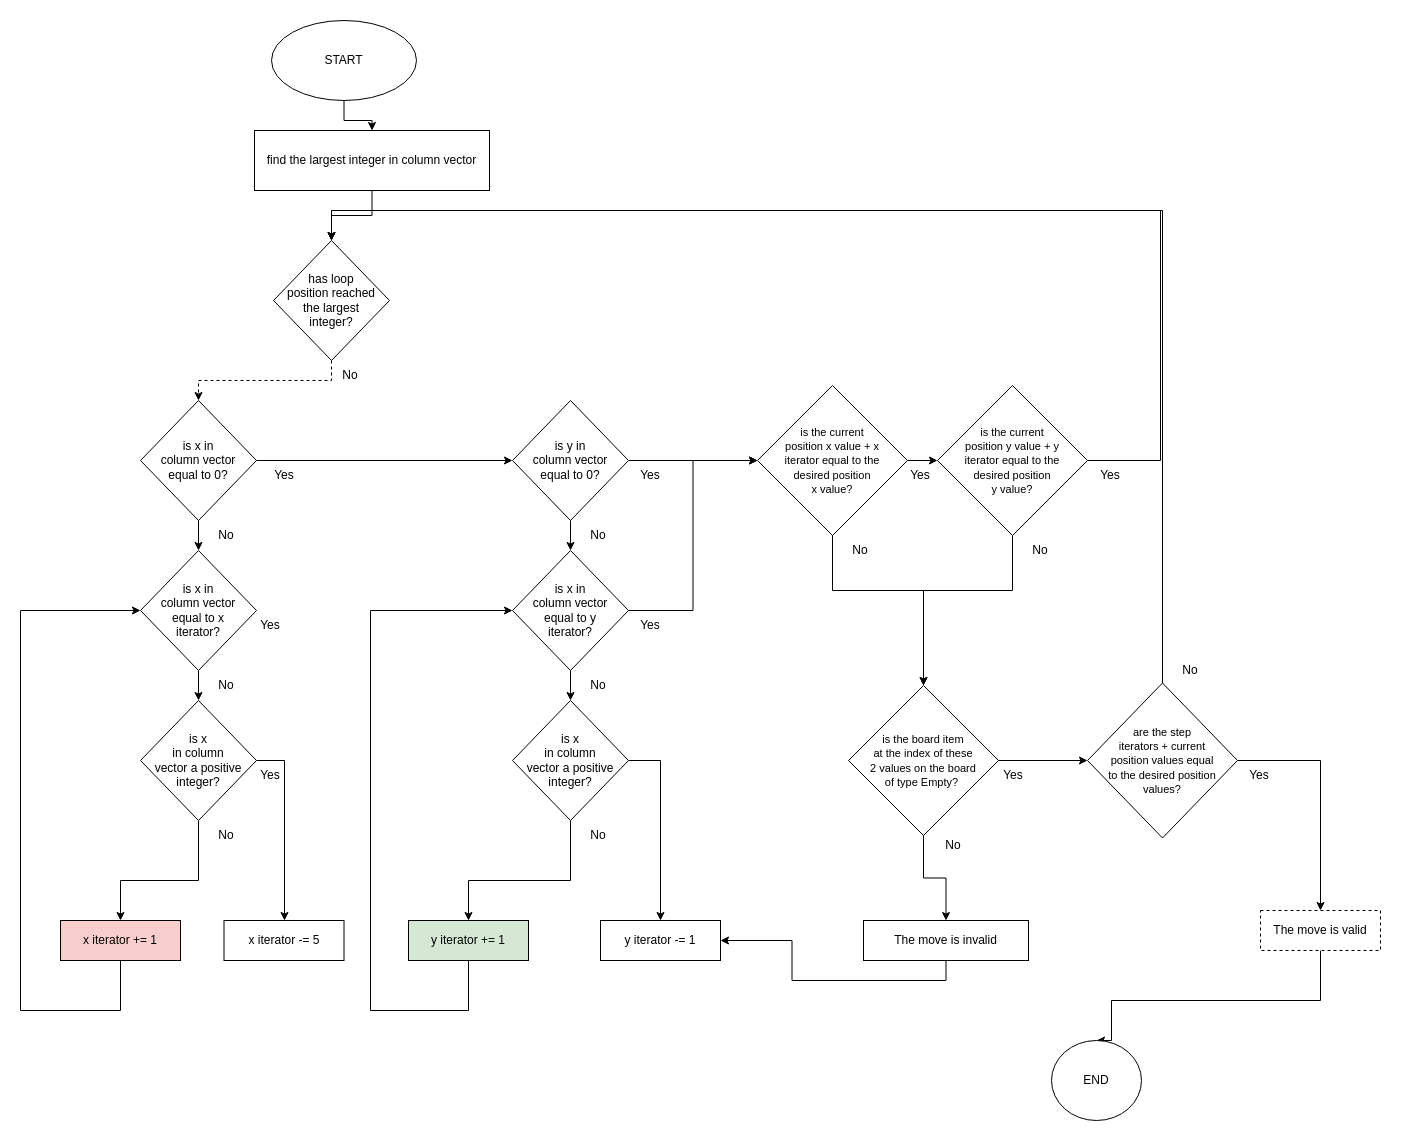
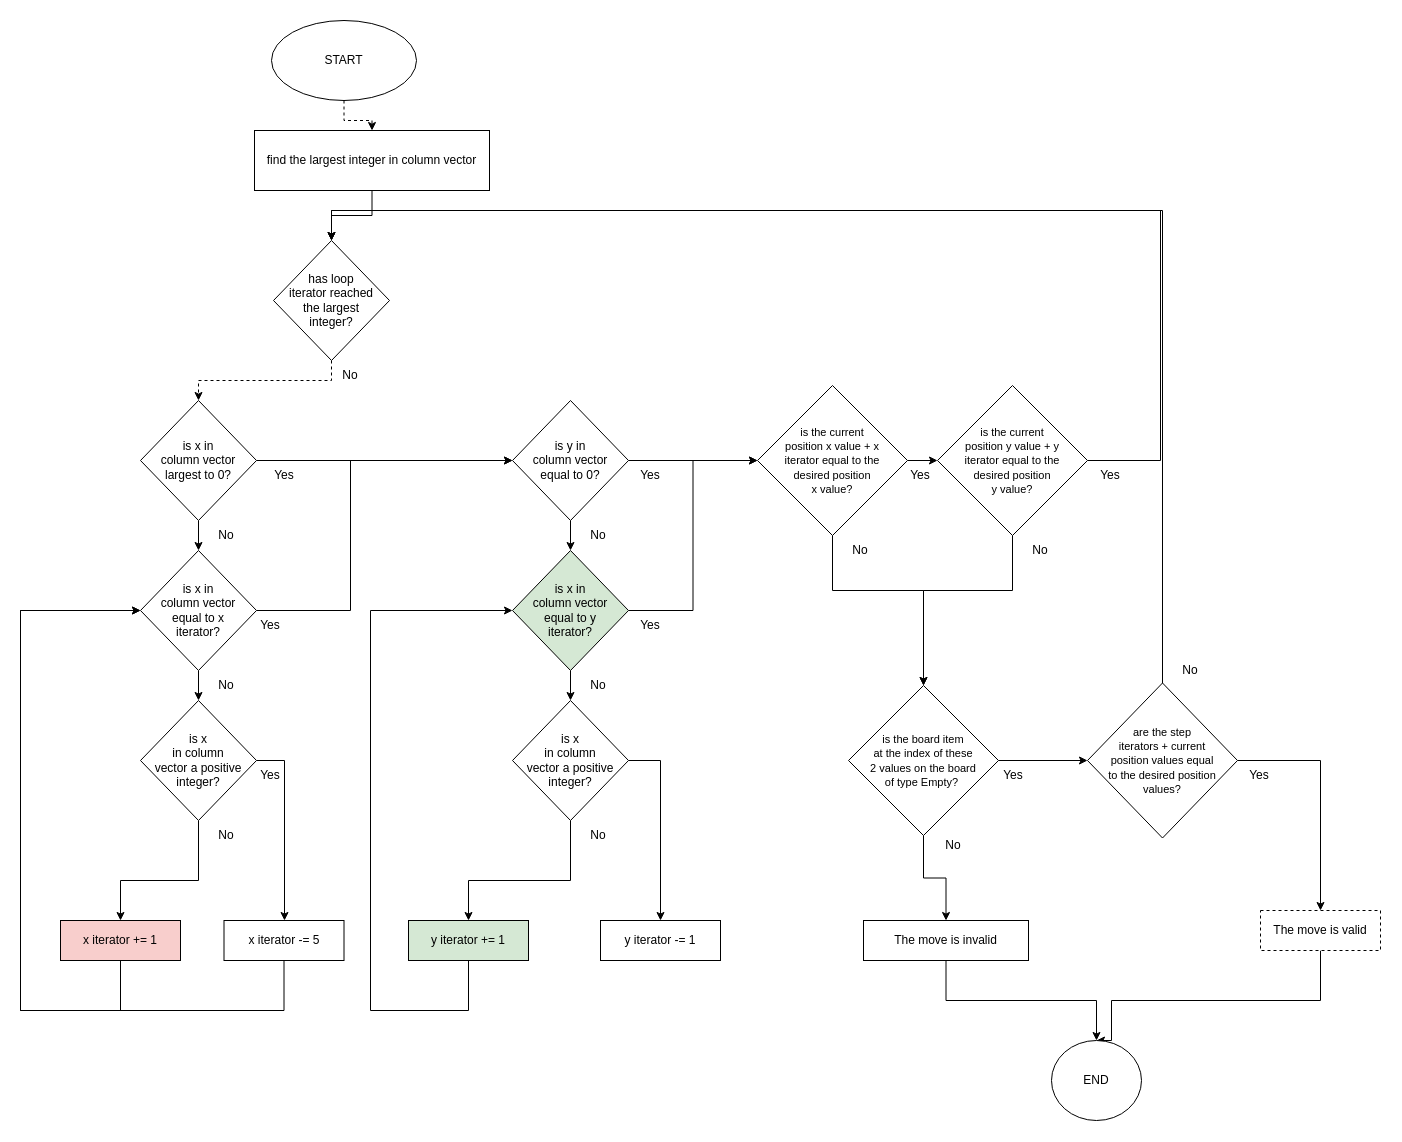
edge "START" -> "find the largest integer in column vector": style solid -> dashed
node "has loop position reached the largest integer?": label "has loop position reached the largest integer?" -> "has loop iterator reached the largest integer?"
node "is x in column vector equal to 0?": label "is x in column vector equal to 0?" -> "is x in column vector largest to 0?"
edge "is x in column vector equal to x iterator?" -> "is y in column vector equal to 0?": added
node "is x in column vector equal to y iterator?": fillcolor #ffffff -> #d5e8d4
edge "The move is invalid" -> "y iterator -= 1": now "The move is invalid" -> "END"
edge "x iterator -= 5" -> "is x in column vector equal to x iterator?": added
